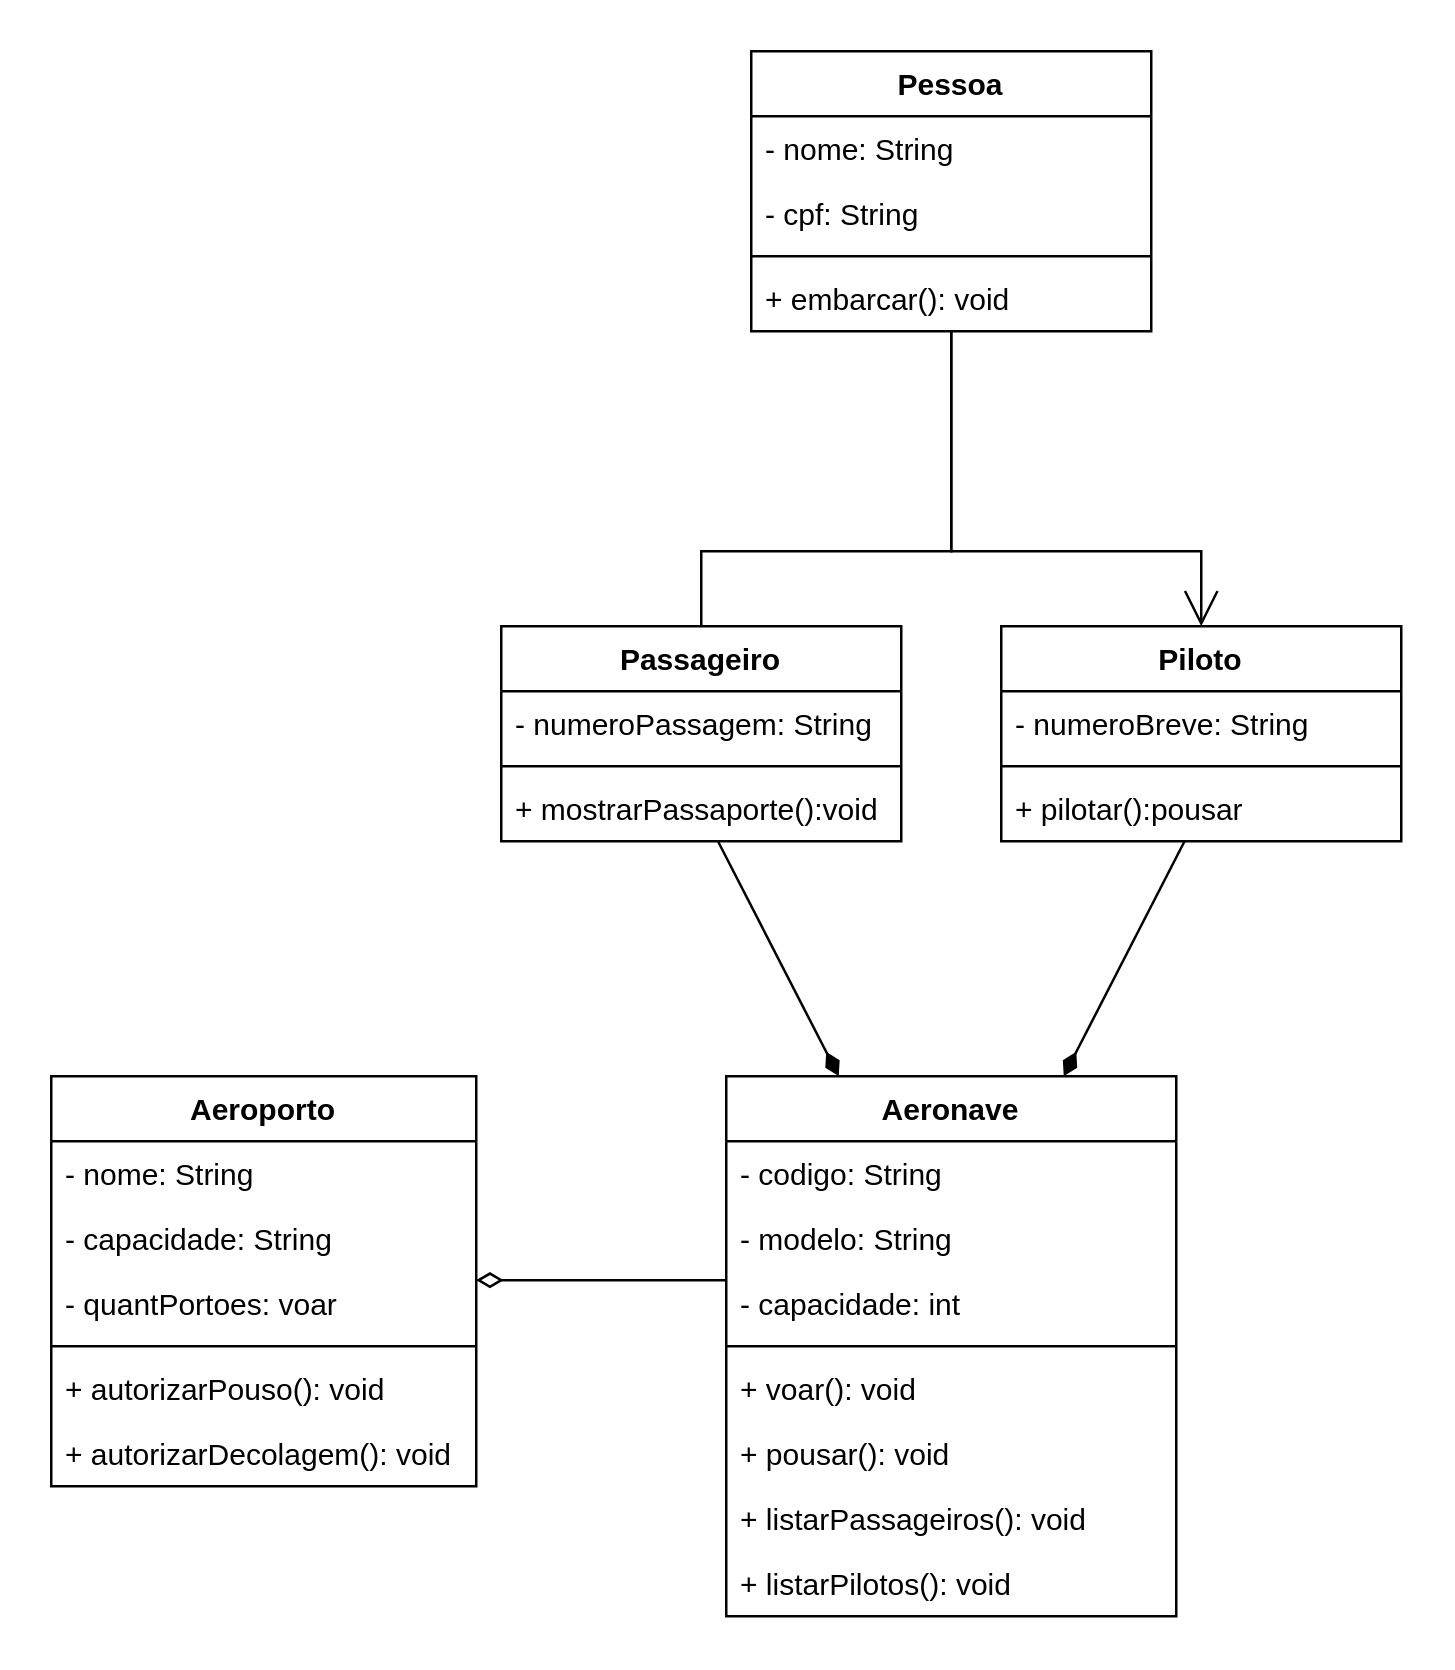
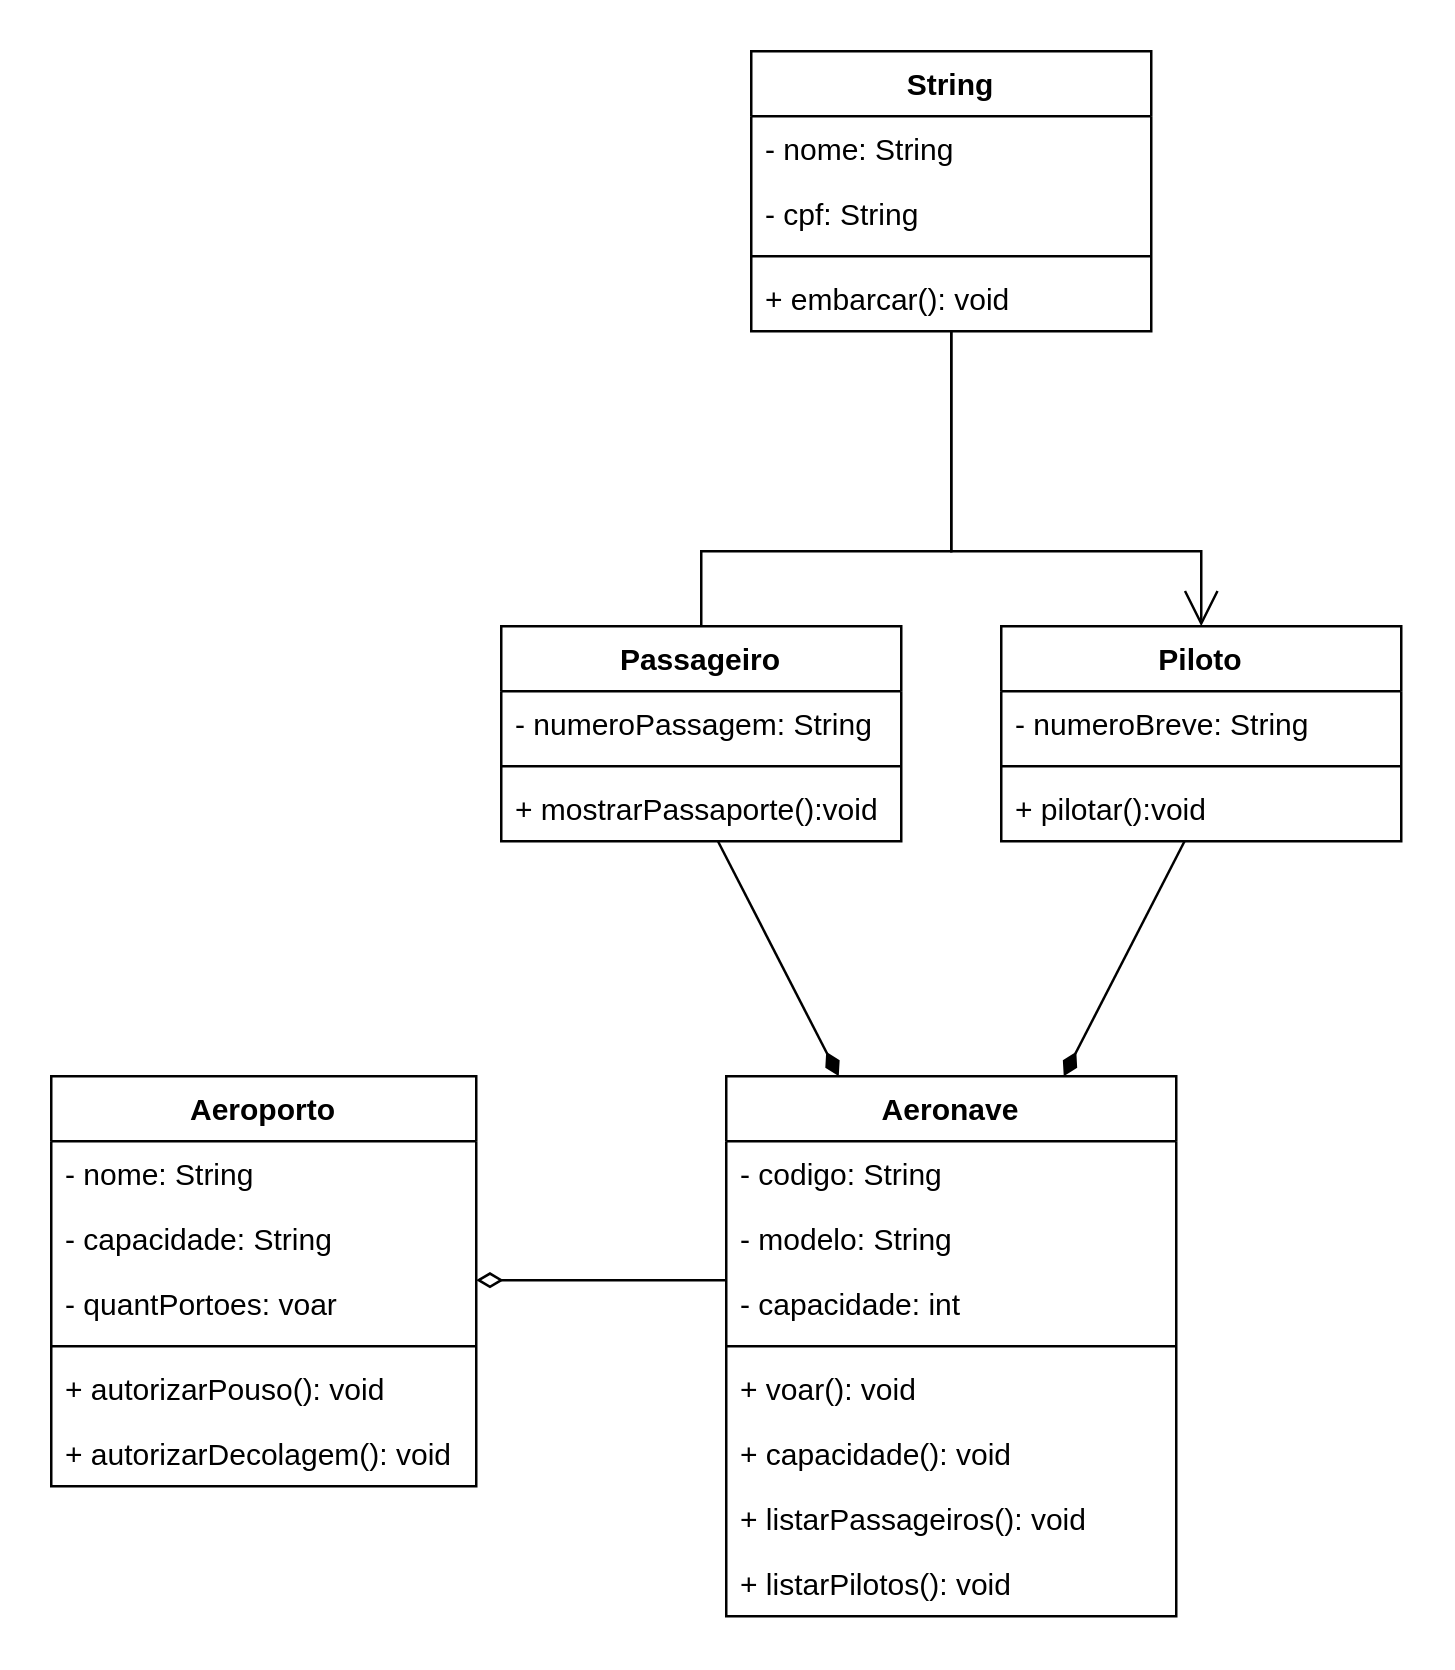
node "Pessoa": label "Pessoa" -> "String"
node "+ pilotar():pousar": label "+ pilotar():pousar" -> "+ pilotar():void"
node "+ pousar(): void": label "+ pousar(): void" -> "+ capacidade(): void"
